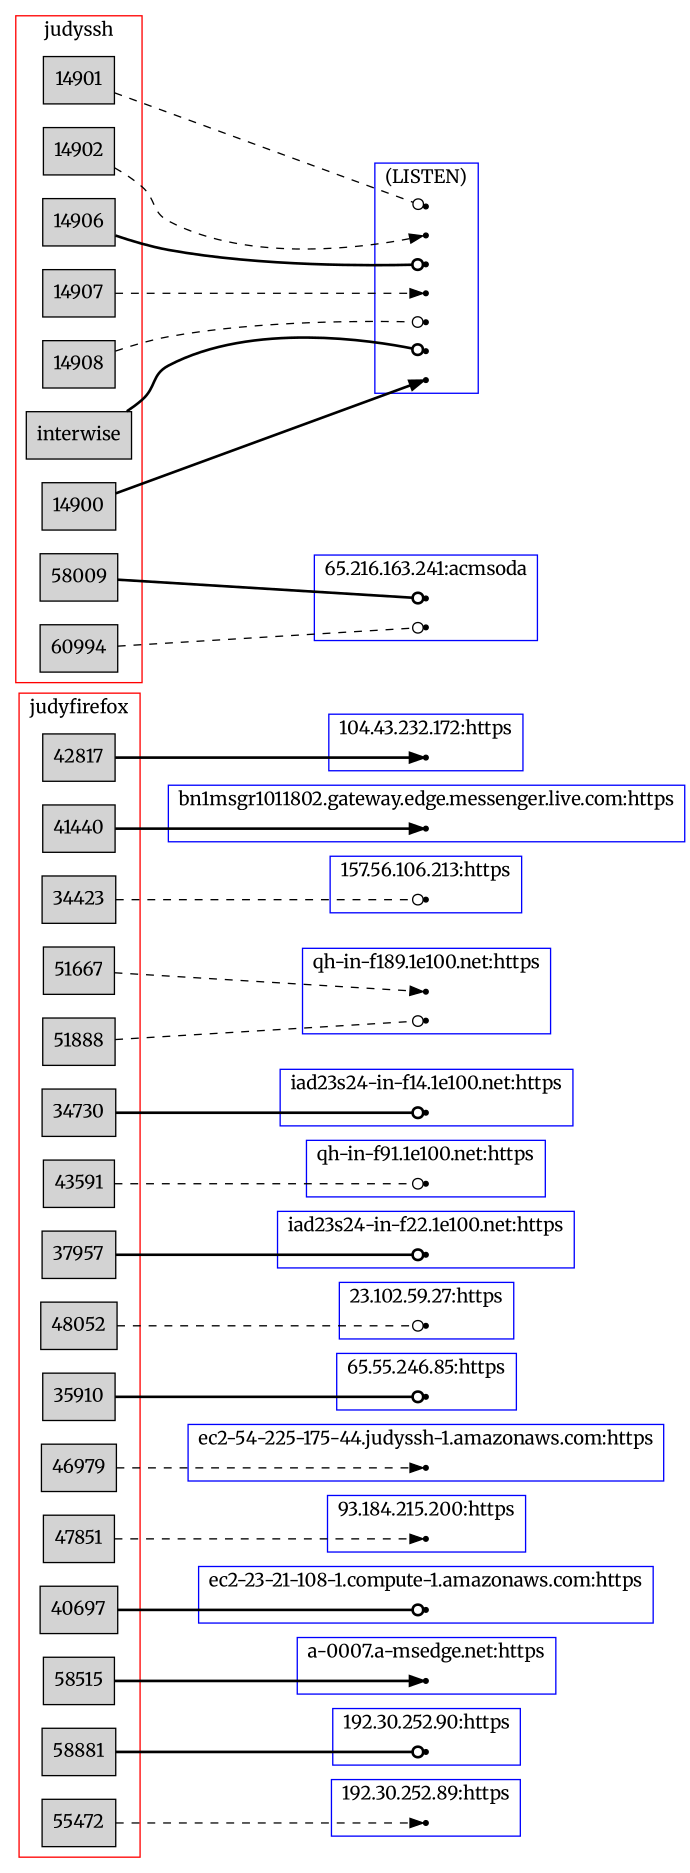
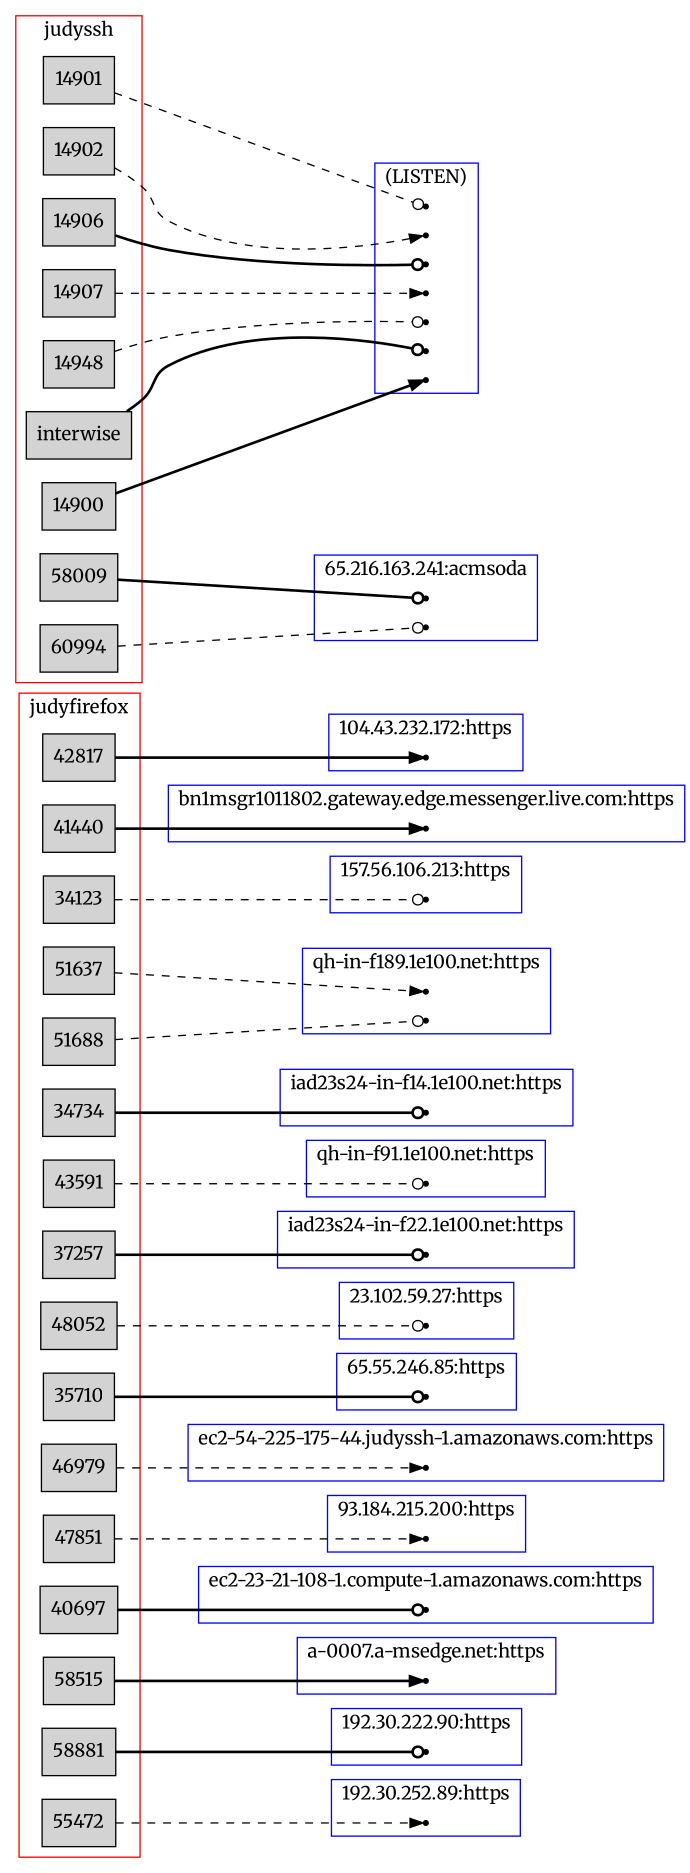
node "14908": label "14908" -> "14948"
node "34423": label "34423" -> "34123"
node "51667": label "51667" -> "51637"
node "51888": label "51888" -> "51688"
node "34730": label "34730" -> "34734"
node "37957": label "37957" -> "37257"
node "35910": label "35910" -> "35710"
cluster "192.30.252.90:https": label "192.30.252.90:https" -> "192.30.222.90:https"
